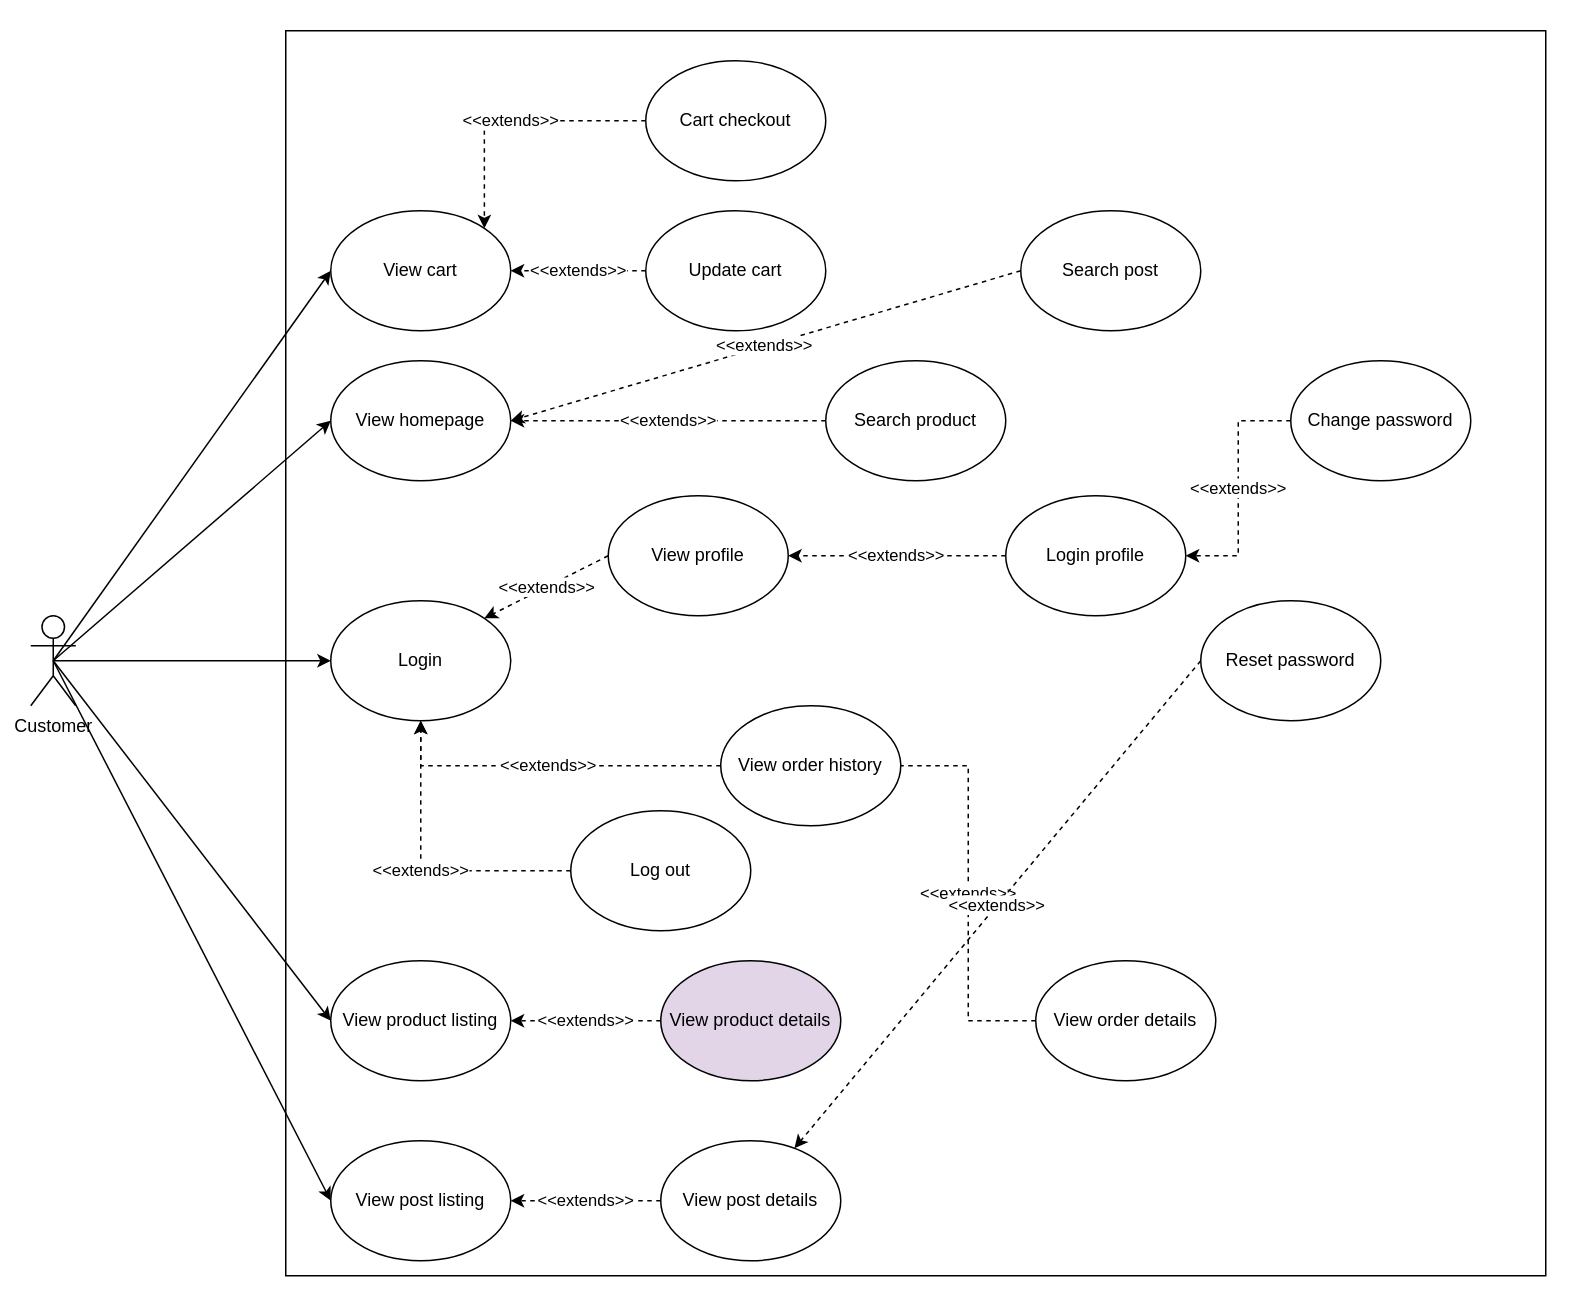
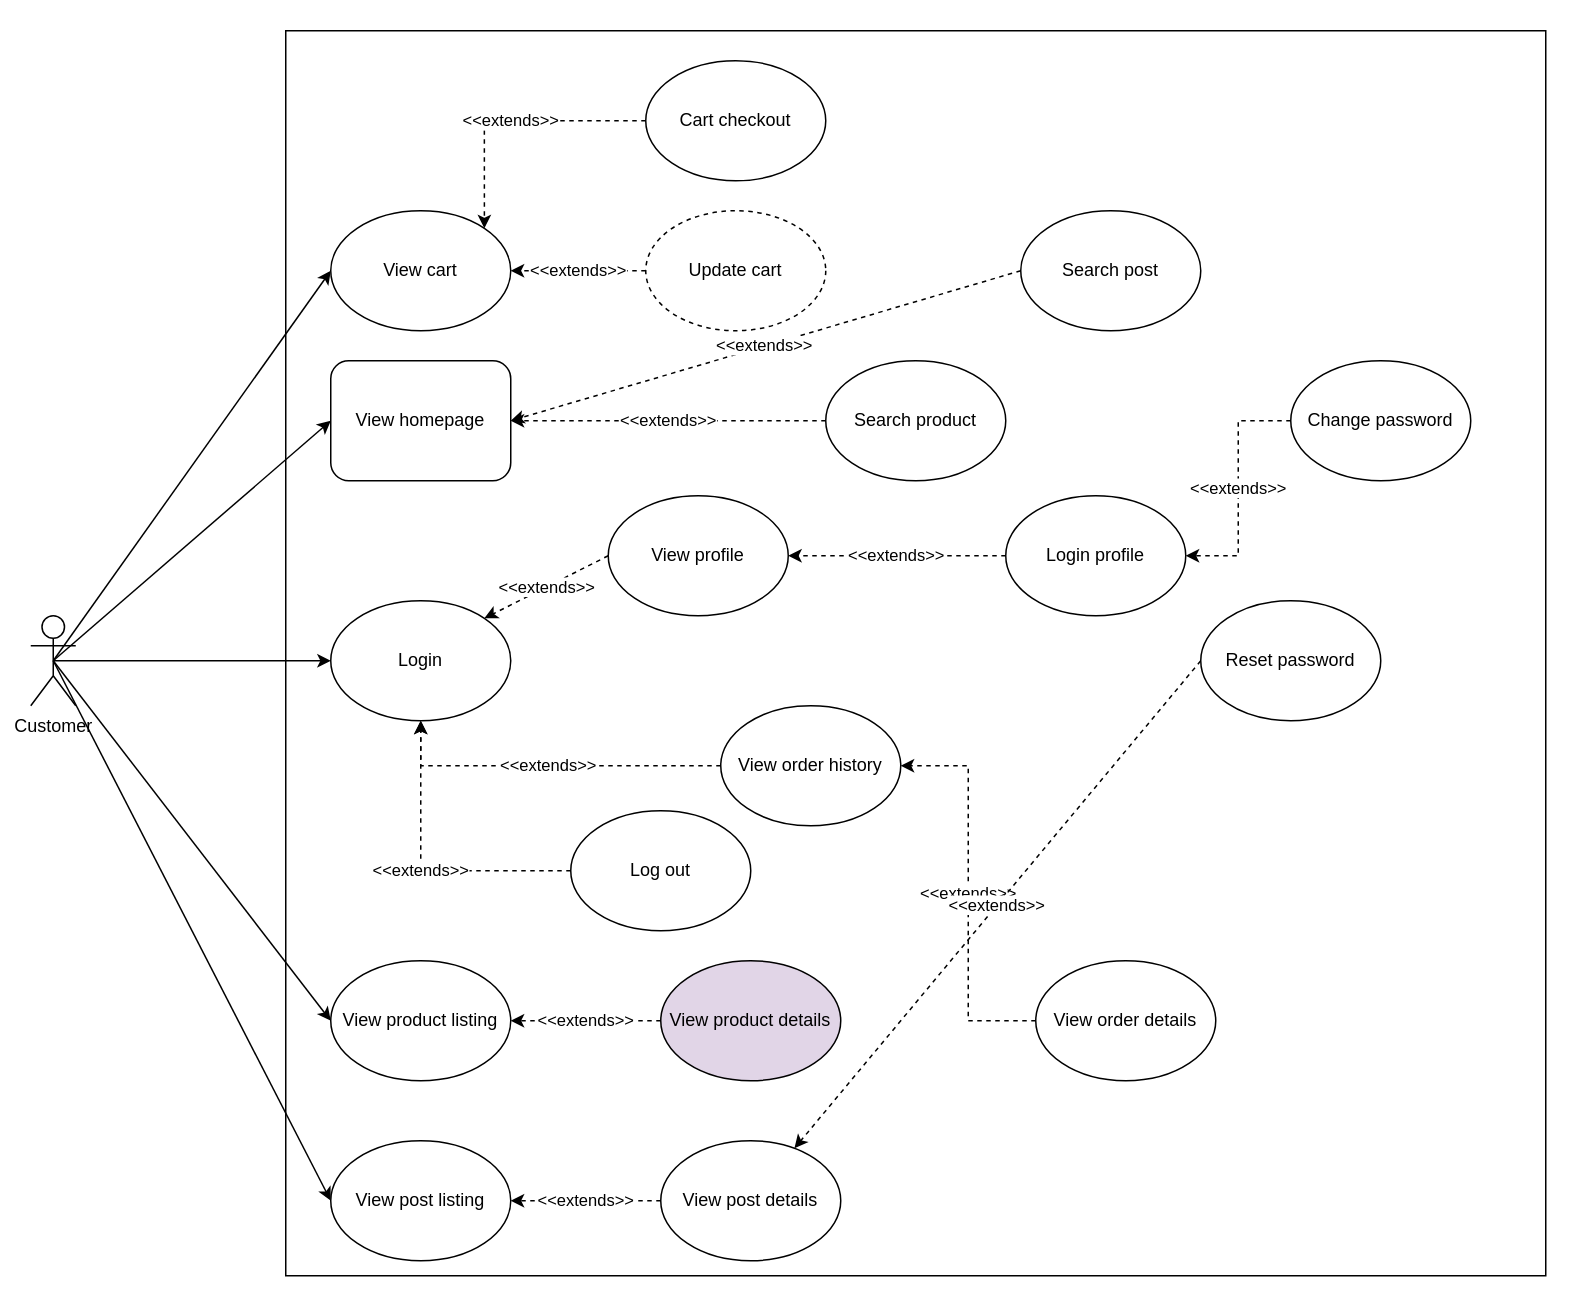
node "Update cart": style solid -> dashed
node "View homepage": shape ellipse -> rounded rectangle
edge "View order history" -- "View order details": arrowhead none -> classic
